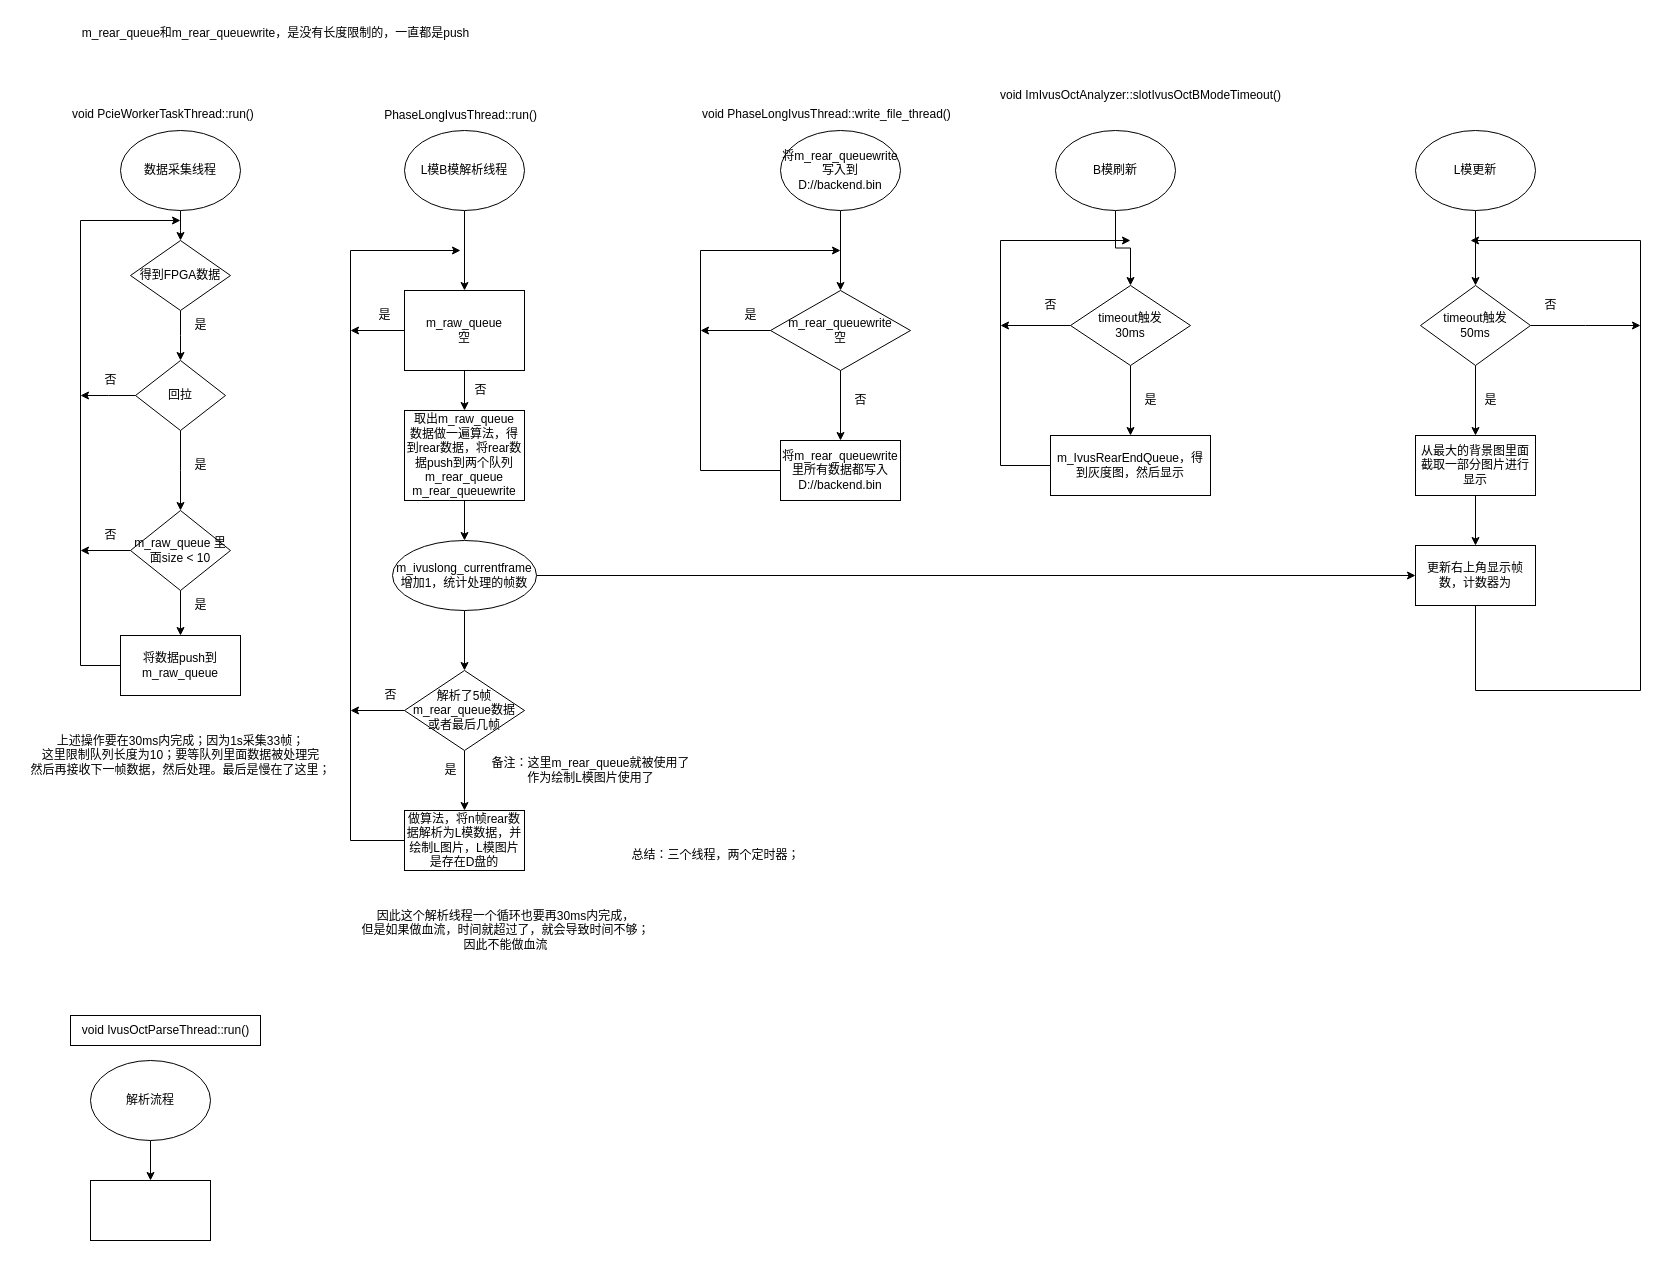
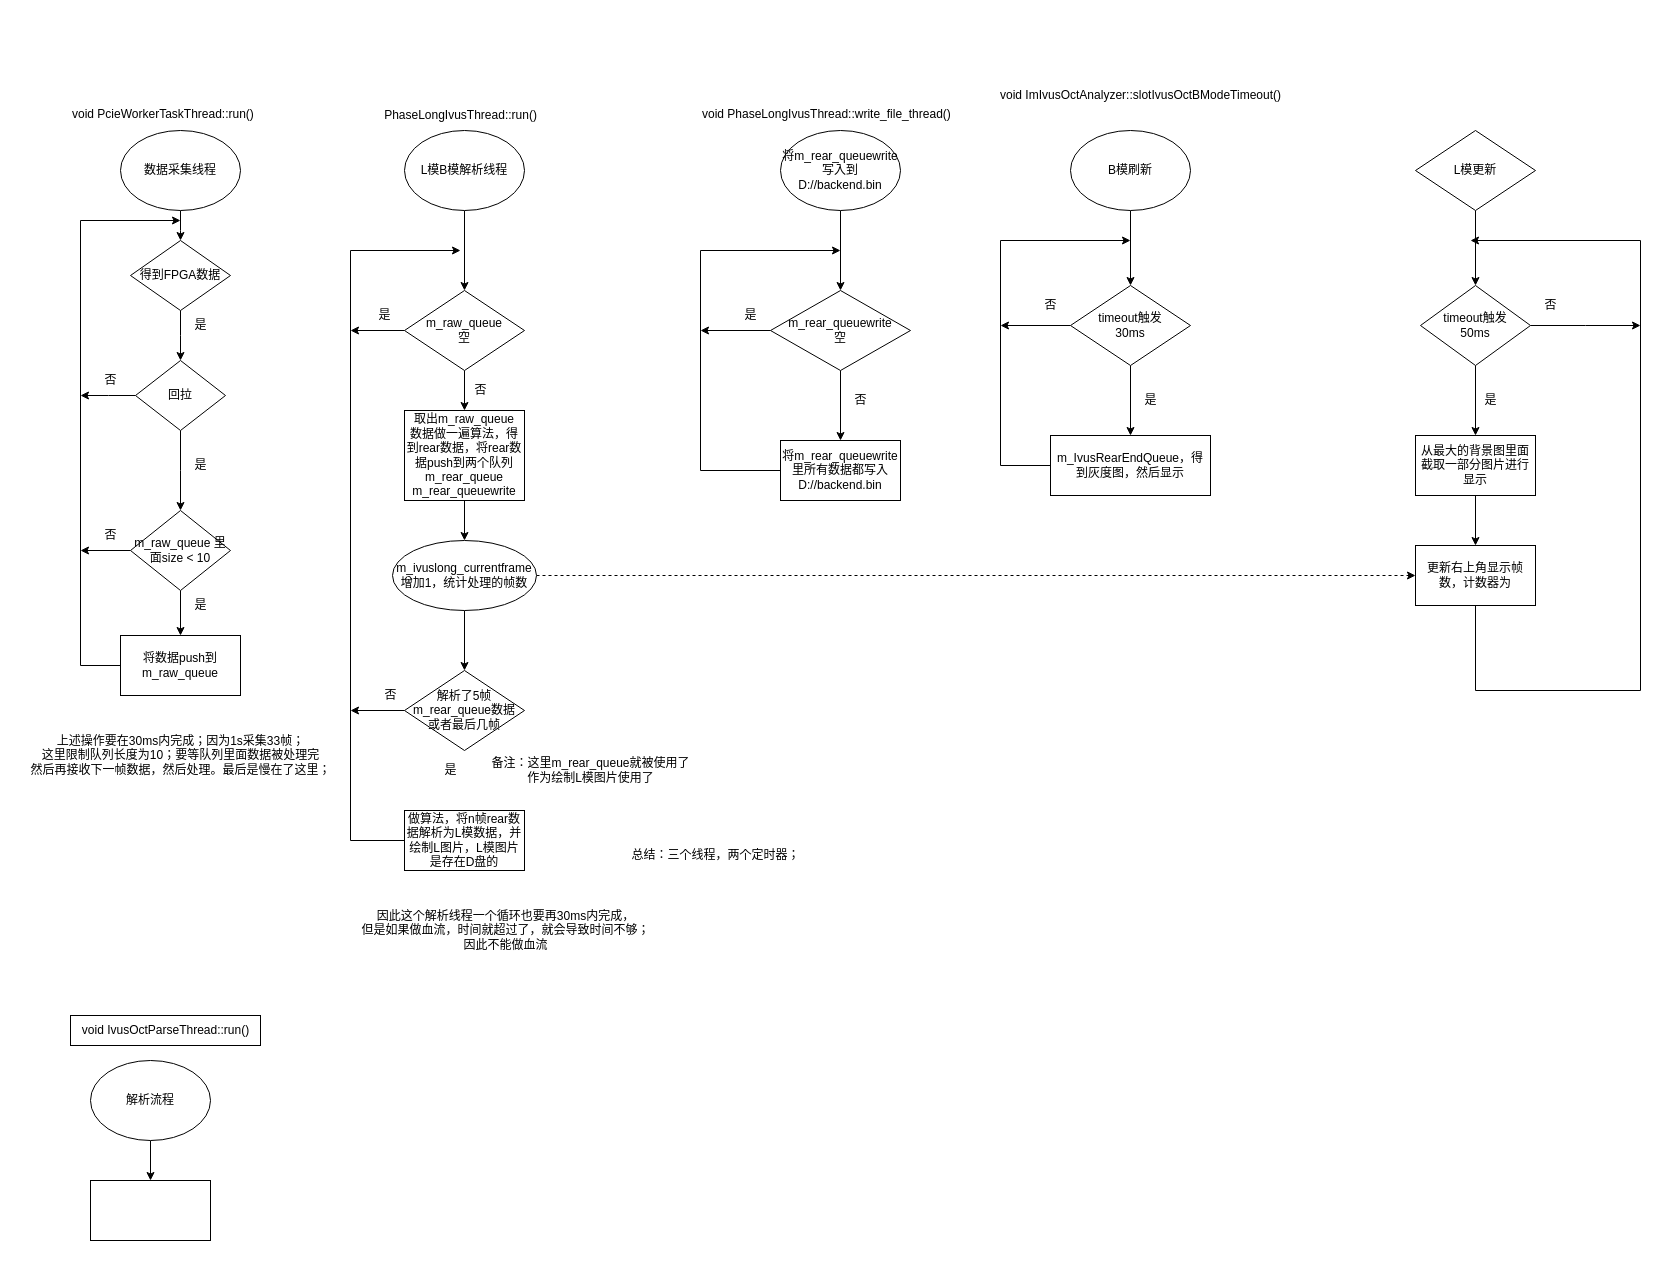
node "m_rear_queue和m_rear_queuewrite，是没有长度限制的，一直都是push": removed
node "B模刷新": moved (1116, 171) -> (1131, 171)
node "L模更新": shape ellipse -> diamond
node "m_raw_queue 空": shape rectangle -> diamond
edge "m_ivuslong_currentframe 增加1，统计处理的帧数" -> "更新右上角显示帧数，计数器为": style solid -> dashed
edge "解析了5帧m_rear_queue数据 或者最后几帧" -> "做算法，将n帧rear数据解析为L模数据，并绘制L图片，L模图片是存在D盘的": removed
